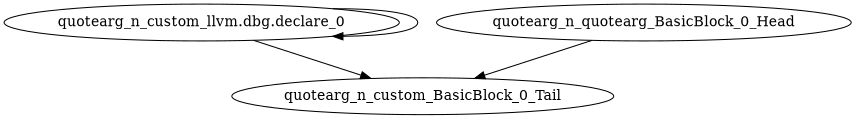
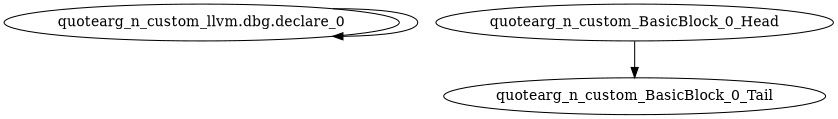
node "quotearg_n_quotearg_BasicBlock_0_Head": label "quotearg_n_quotearg_BasicBlock_0_Head" -> "quotearg_n_custom_BasicBlock_0_Head"
edge "quotearg_n_custom_llvm.dbg.declare_0" -> "quotearg_n_custom_BasicBlock_0_Tail": removed
